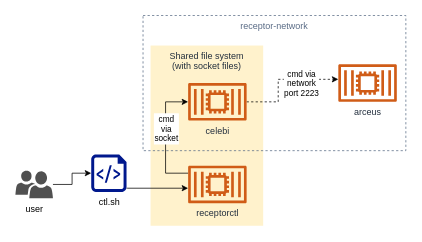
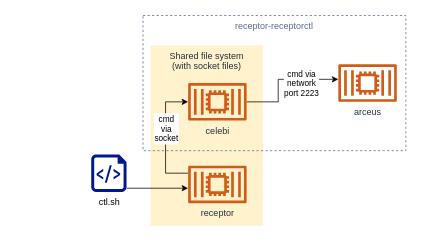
node "receptor-network": label "receptor-network" -> "receptor-receptorctl"
edge "celebi" -> "arceus": style dashed -> solid
edge "user" -> "ctl.sh": removed
node "user": removed
node "receptorctl": label "receptorctl" -> "receptor"
